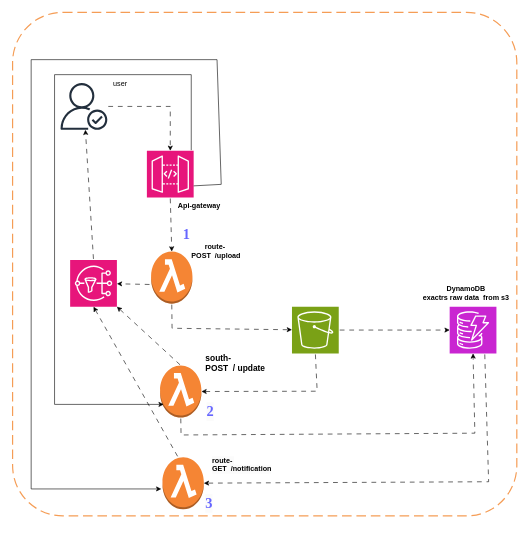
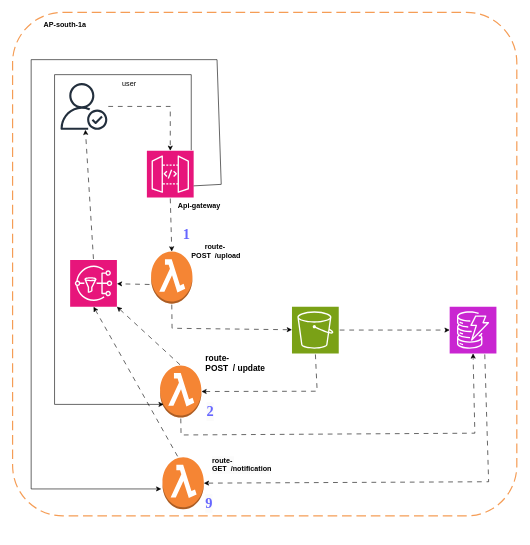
node "AP-south-1a": added
node "user": moved (121, 88) -> (130, 88)
node "DynamoDB exactrs raw data from s3": removed
node "south- POST / update": label "south- POST / update" -> "route- POST / update"
node "3": label "3" -> "9"
